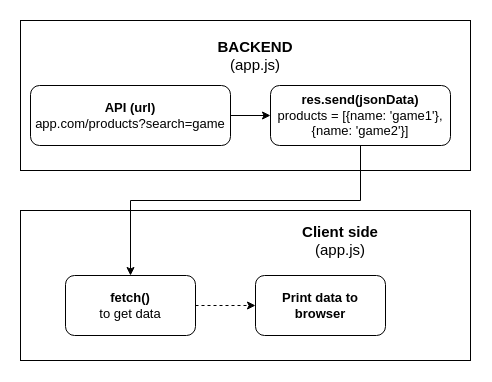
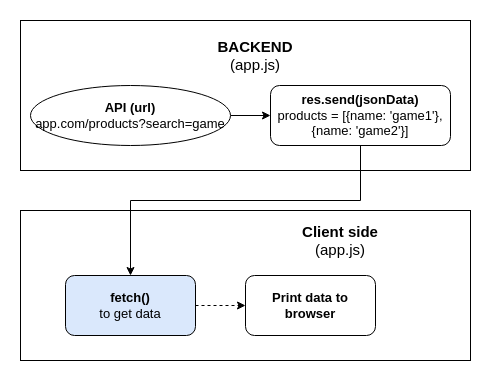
node "API (url) app.com/products?search=game": shape rounded rectangle -> ellipse
node "fetch() to get data": fillcolor #ffffff -> #dae8fc
node "Print data to browser": moved (321, 306) -> (311, 306)
